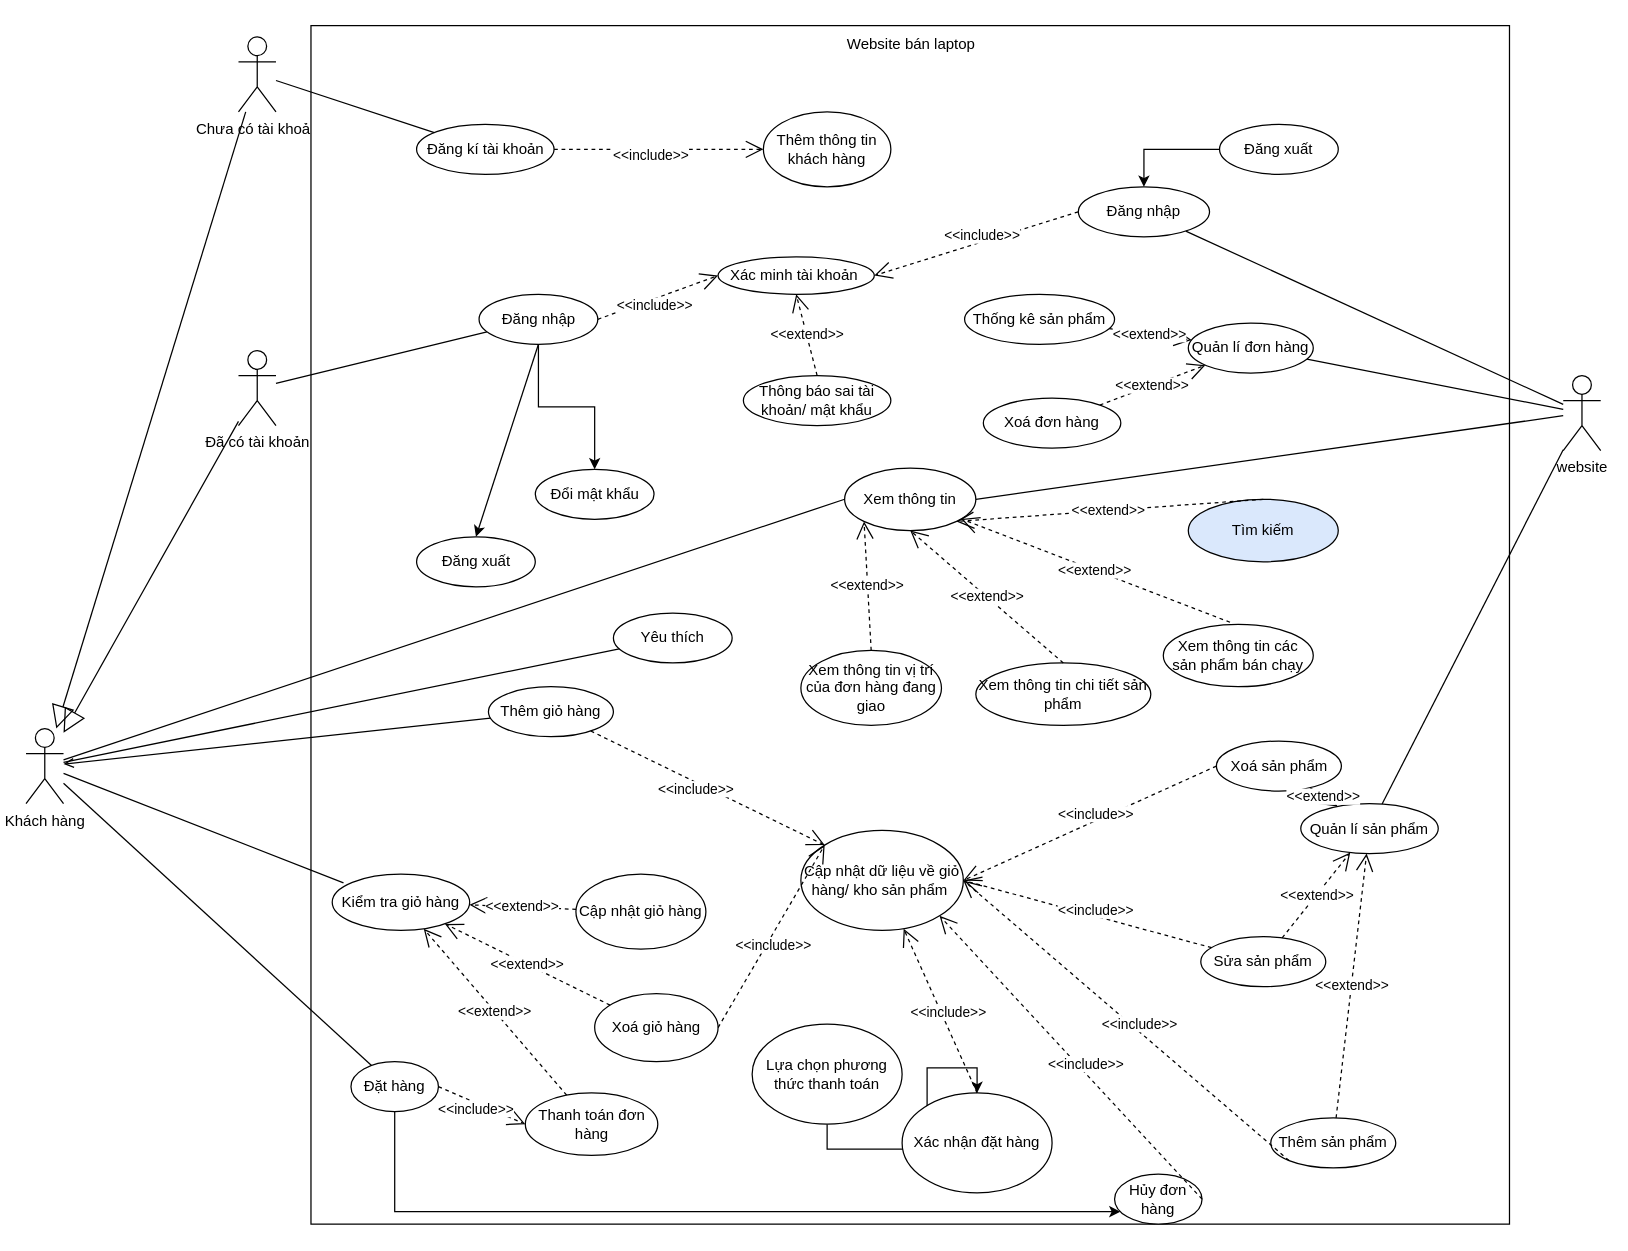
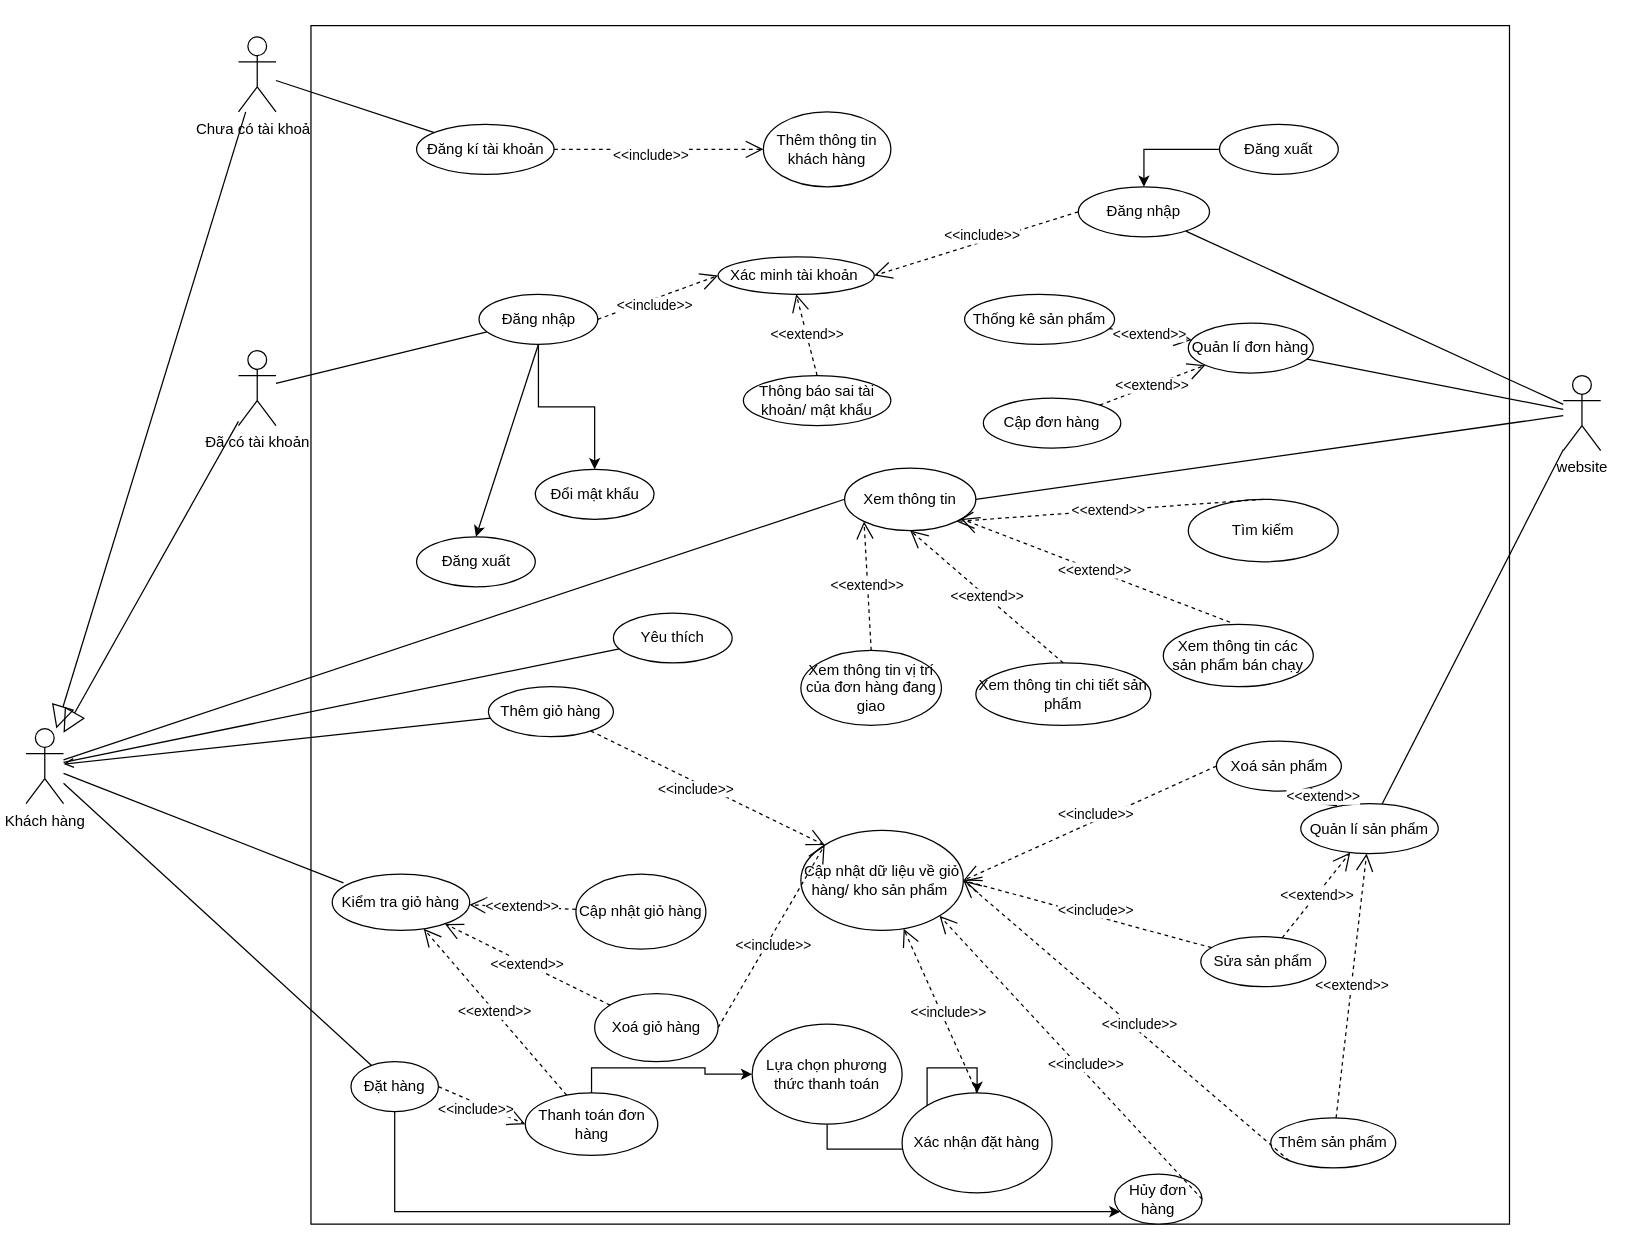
node "Website bán laptop": removed
node "Xoá đơn hàng": label "Xoá đơn hàng" -> "Cập đơn hàng"
node "Tìm kiếm": fillcolor #dae8fc -> #ffffff
edge "Thanh toán đơn hàng" -> "Lựa chọn phương thức thanh toán": added
